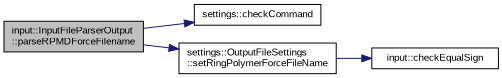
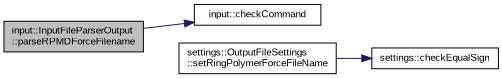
node "settings::checkCommand": label "settings::checkCommand" -> "input::checkCommand"
edge "input::InputFileParserOutput ::parseRPMDForceFilename" -> "settings::OutputFileSettings ::setRingPolymerForceFileName": removed
node "input::checkEqualSign": label "input::checkEqualSign" -> "settings::checkEqualSign"
